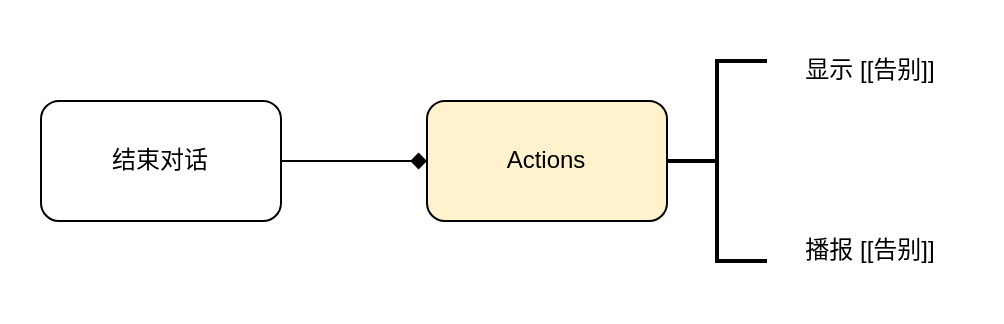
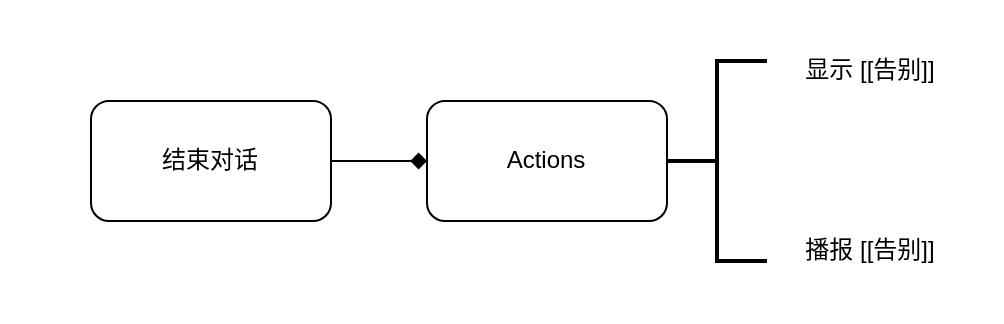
node "结束对话": moved (161, 161) -> (211, 161)
node "Actions": fillcolor #fff2cc -> #ffffff
